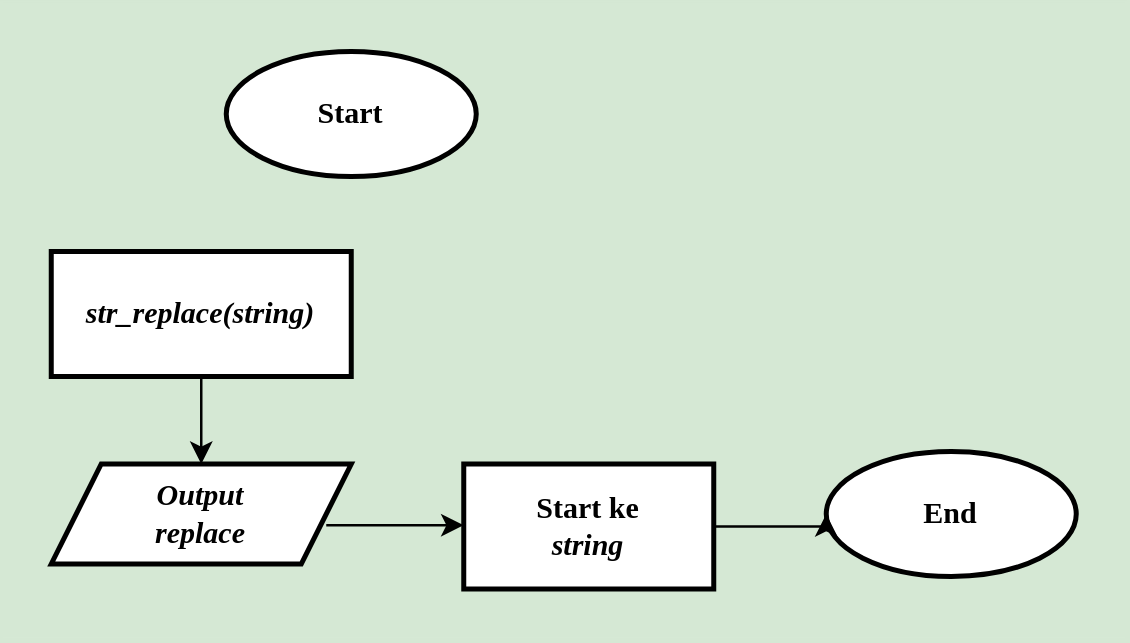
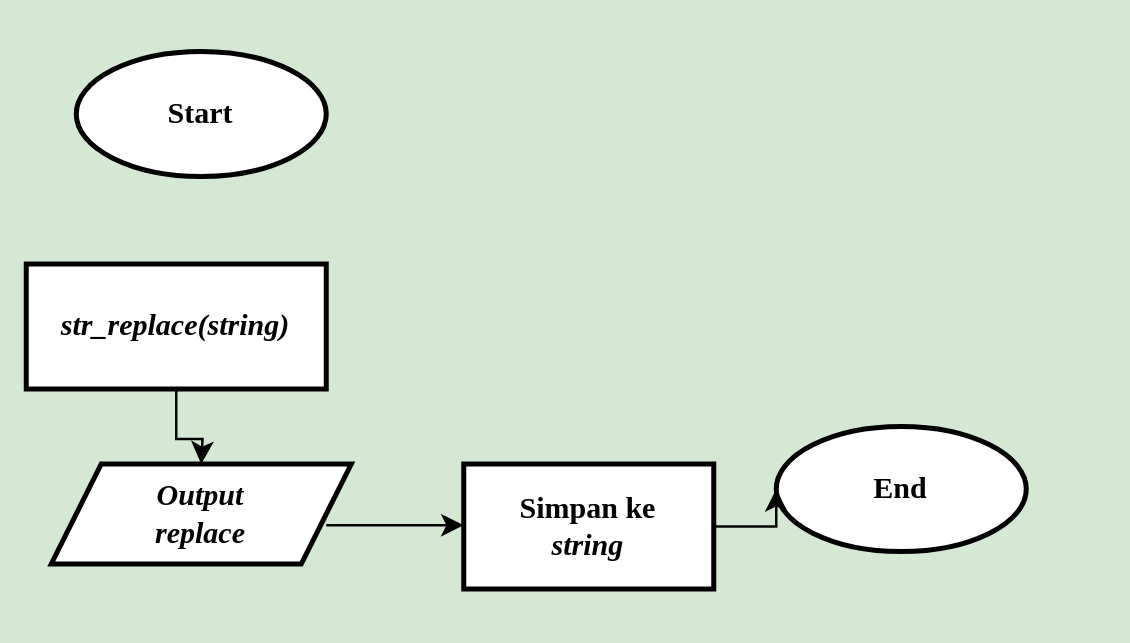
node "Start": moved (351, 114) -> (201, 114)
node "str_replace(string)": moved (201, 314) -> (176, 326)
node "End": moved (951, 514) -> (901, 489)
node "Start ke string": label "Start ke string" -> "Simpan ke string"
